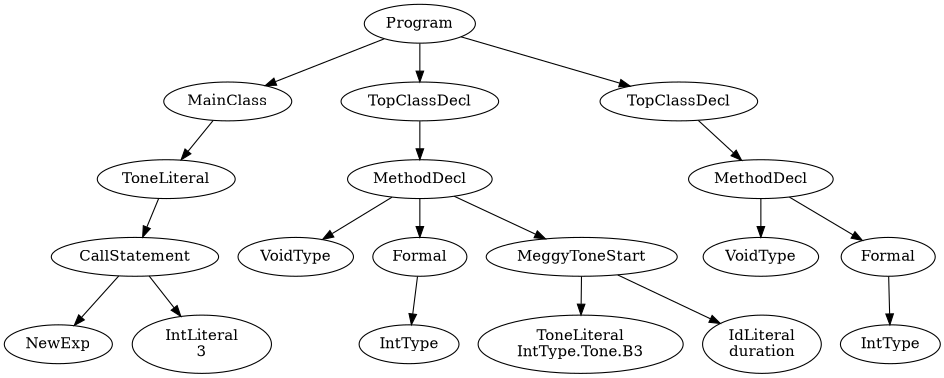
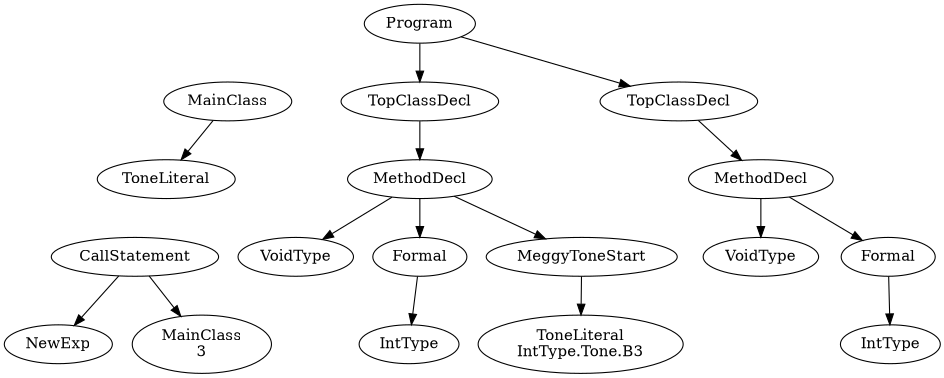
edge "Program" -> "MainClass": removed
edge "ToneLiteral" -> "CallStatement": removed
node "IntLiteral 3": label "IntLiteral 3" -> "MainClass 3"
node "IdLiteral duration": removed
